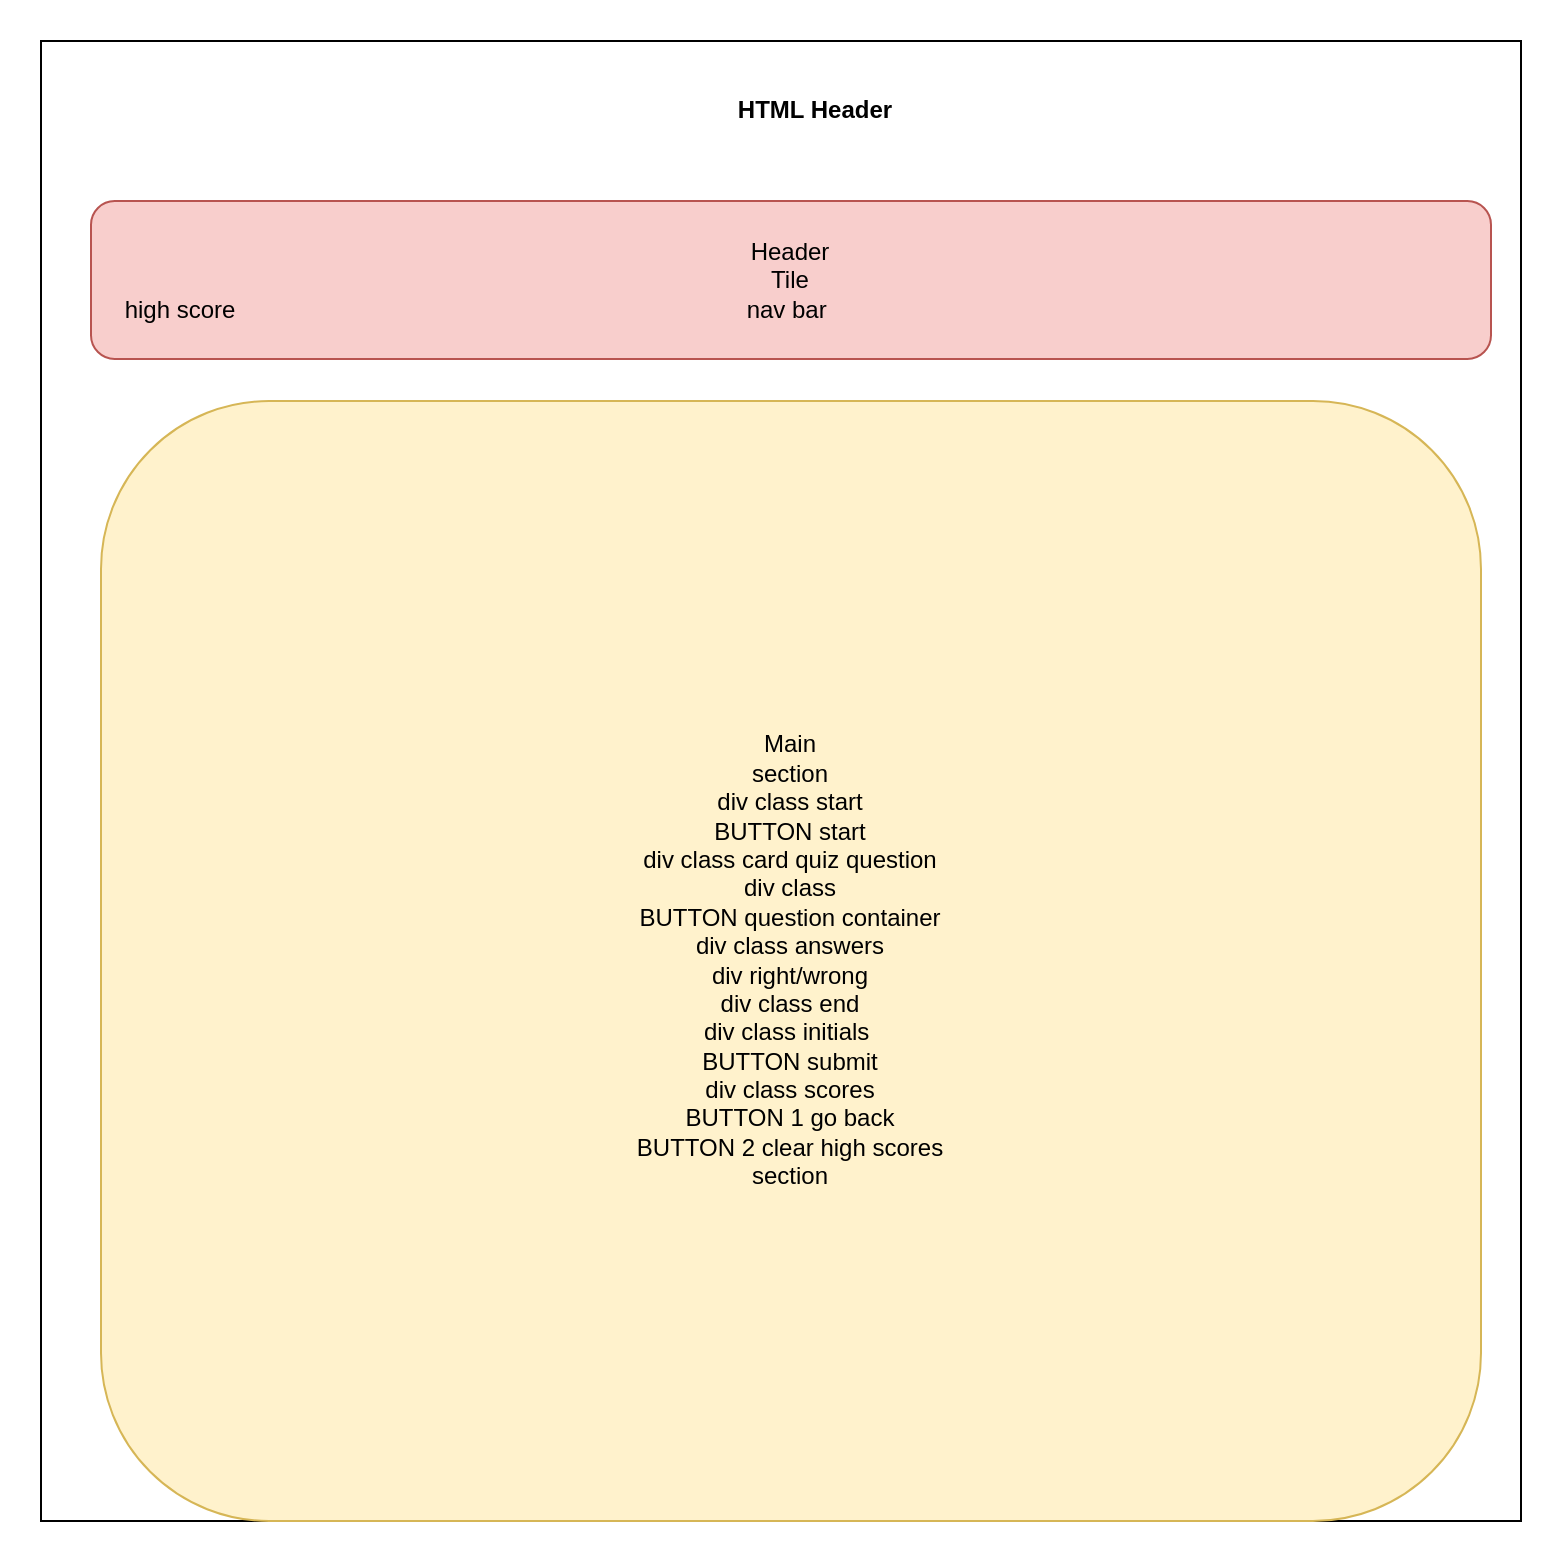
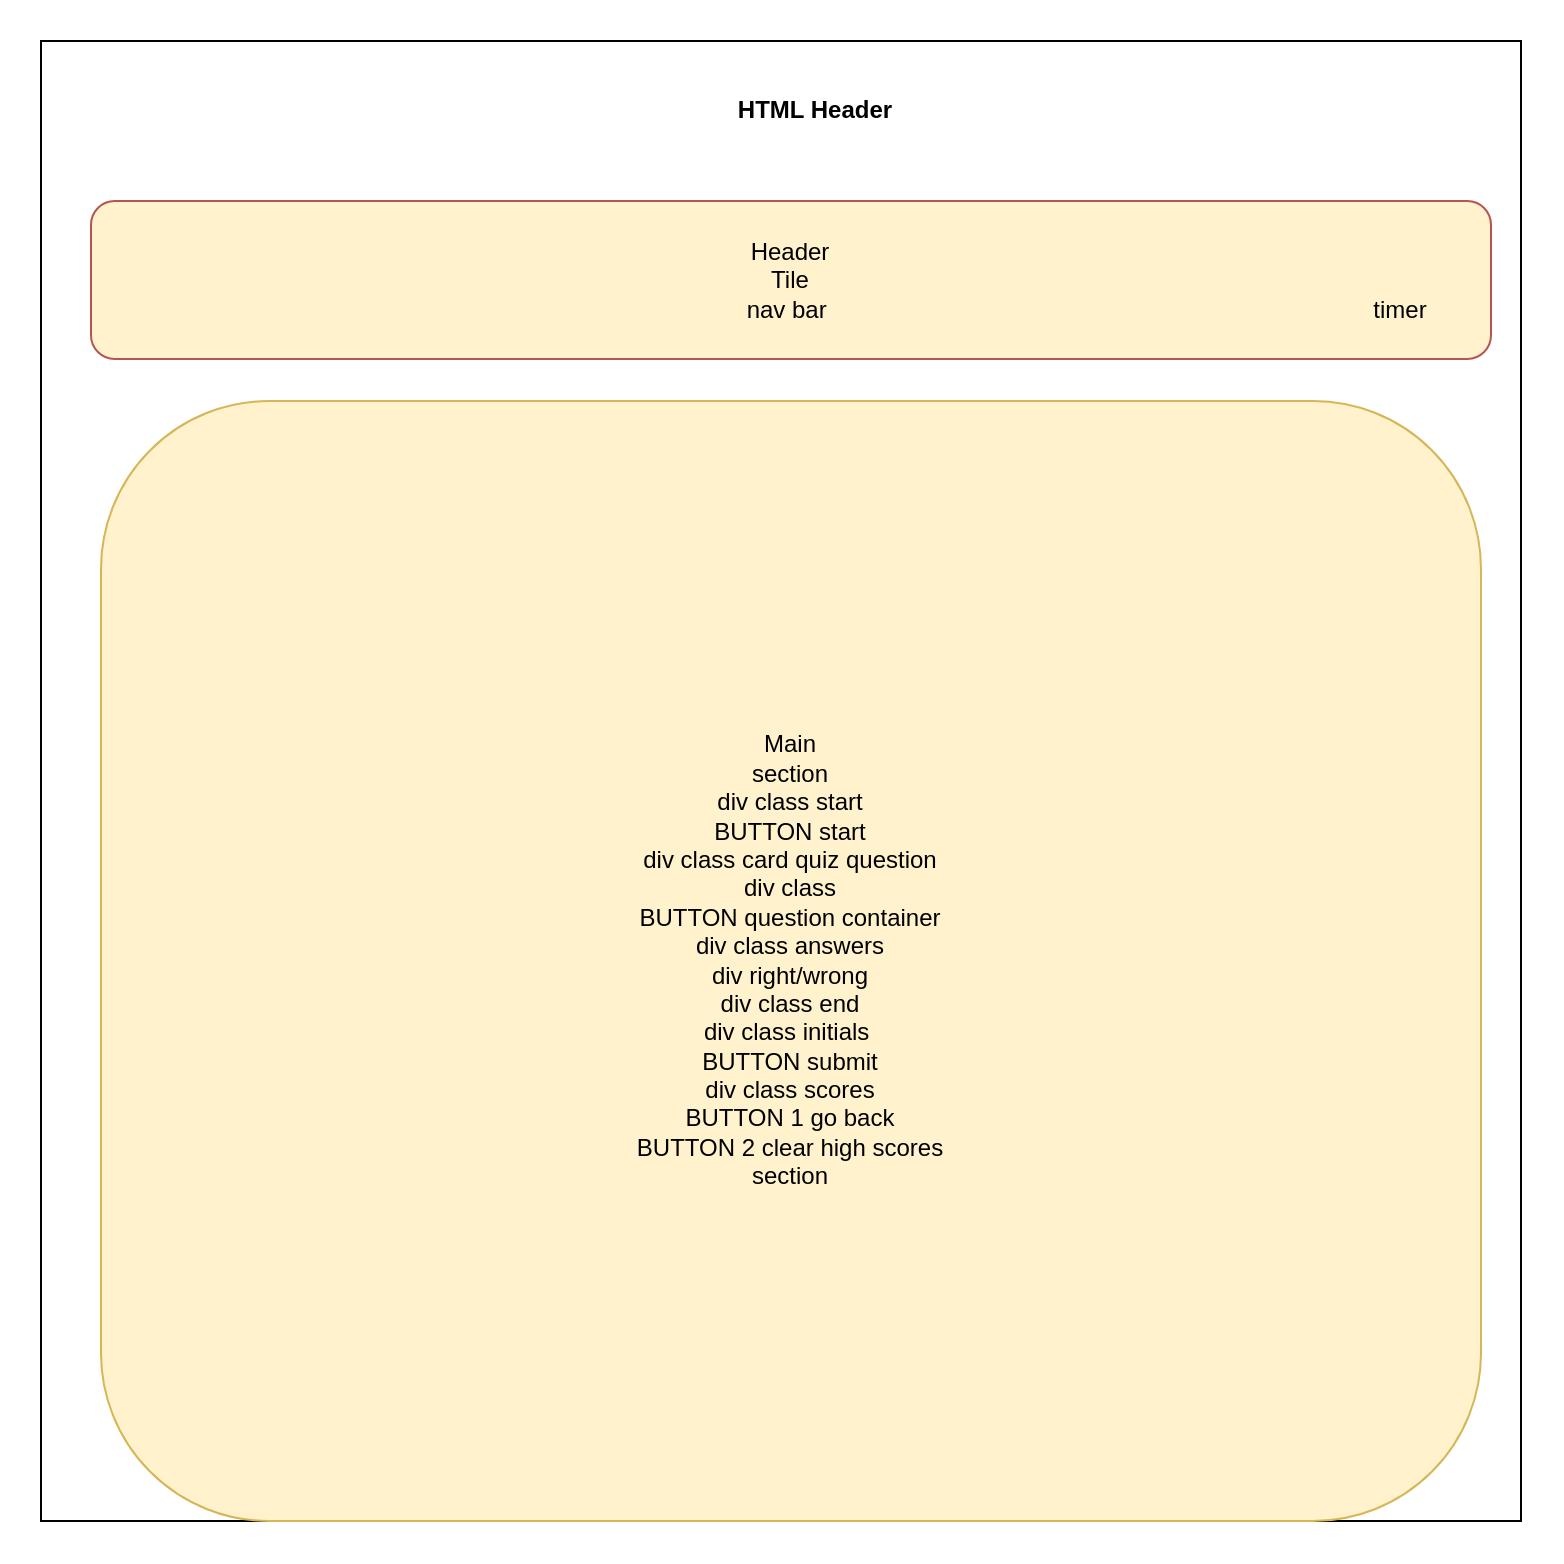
node "Header Tile nav bar": fillcolor #f8cecc -> #fff2cc
node "high score": removed
node "timer": added
